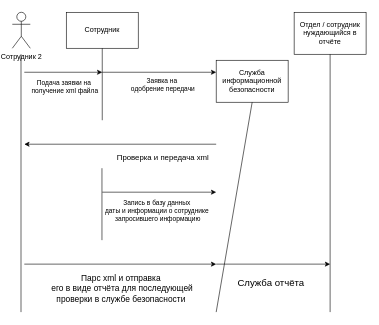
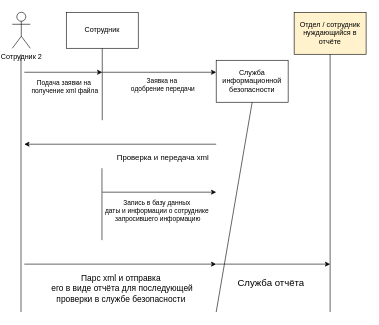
node "Отдел / сотрудник нуждающийся в отчёте": fillcolor #ffffff -> #fff2cc
